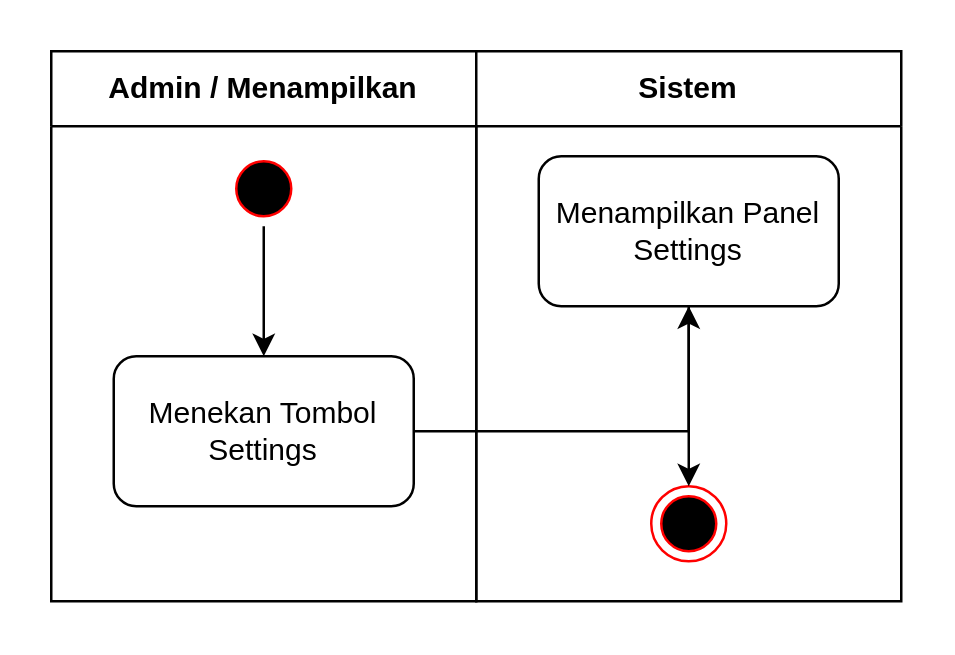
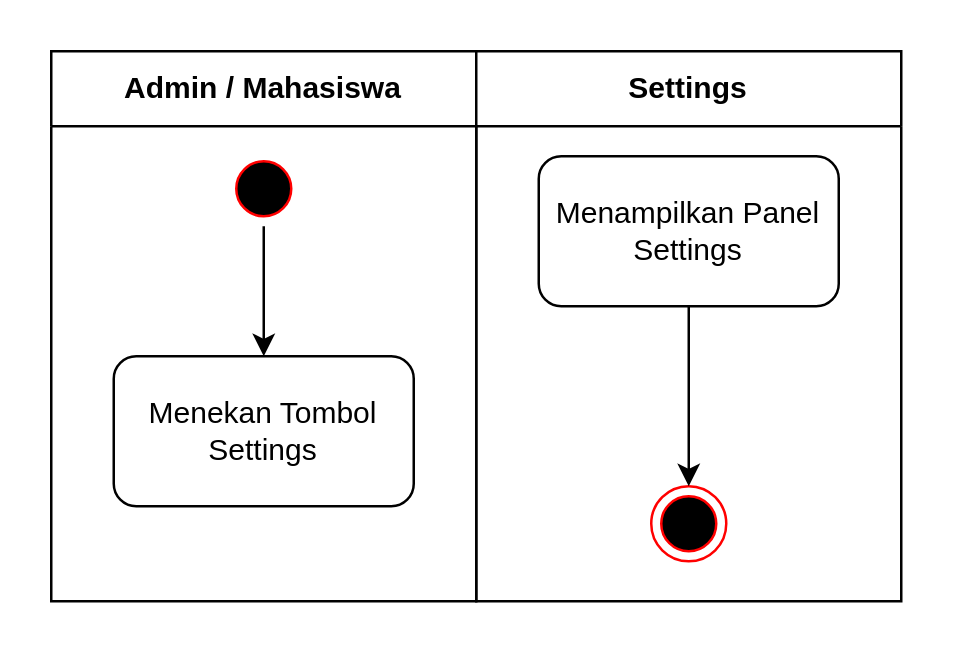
node "Admin / Menampilkan": label "Admin / Menampilkan" -> "Admin / Mahasiswa"
node "Sistem": label "Sistem" -> "Settings"
edge "Menekan Tombol Settings" -> "Menampilkan Panel Settings": removed
